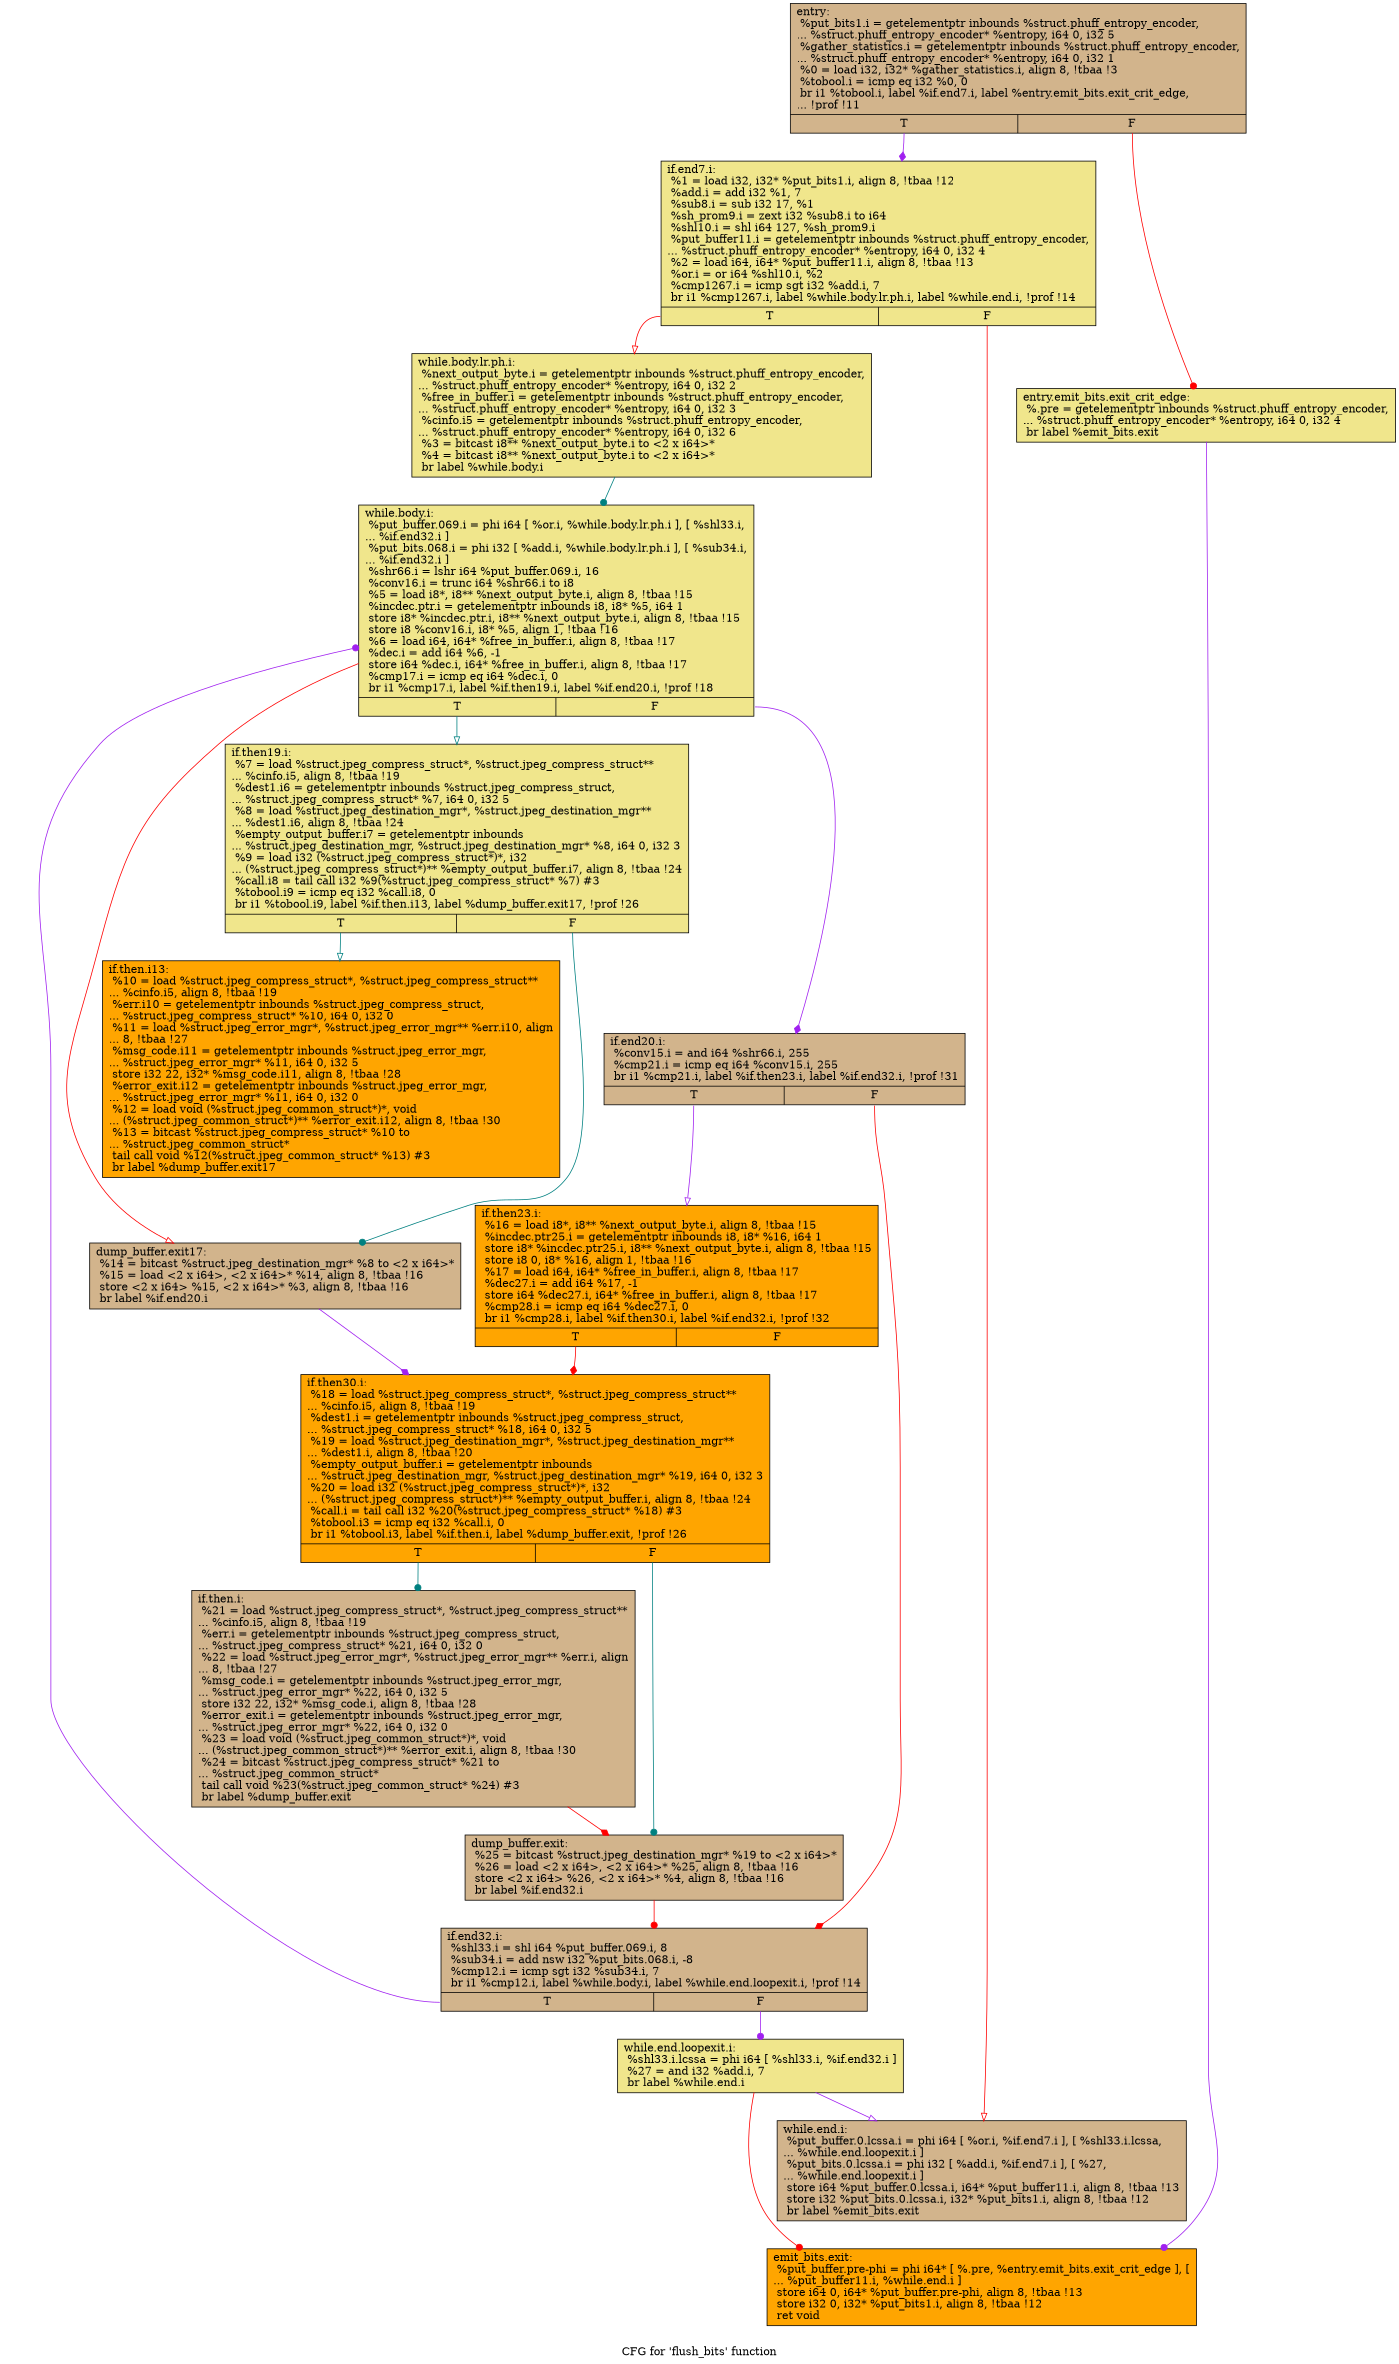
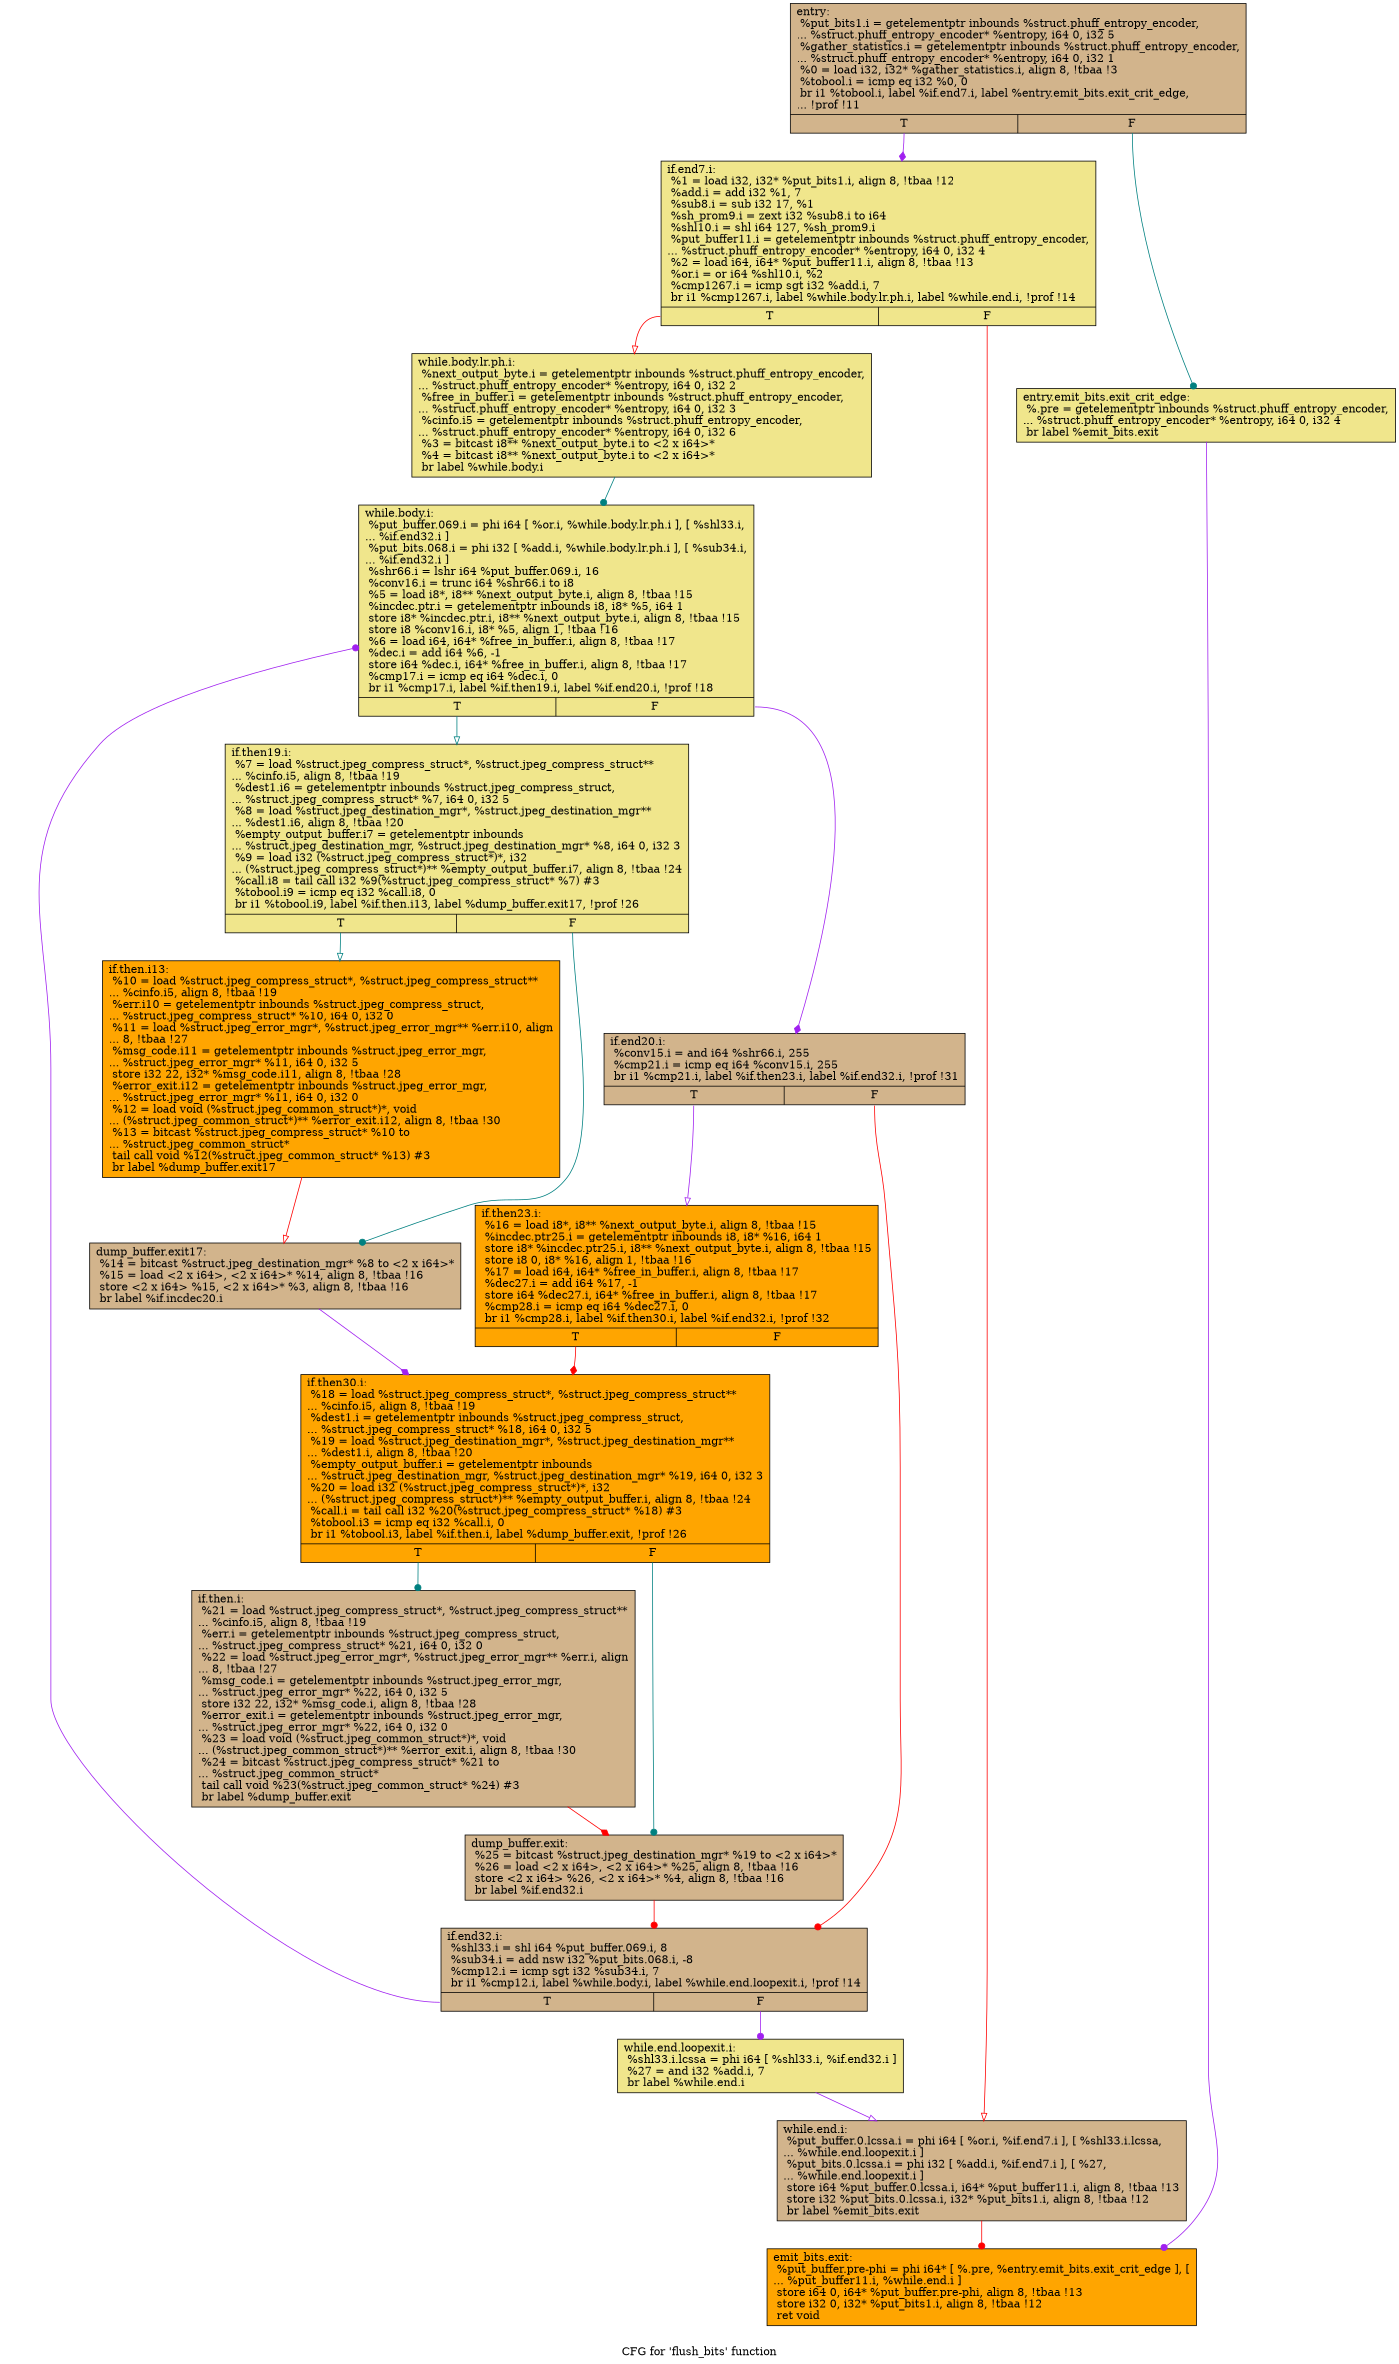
edge "entry:" -> "entry.emit_bits.exit_crit_edge:": color red -> teal
node "if.then19.i:": text "... %dest1.i6, align 8, !tbaa !24" -> "... %dest1.i6, align 8, !tbaa !20"
edge "while.body.i:" -> "dump_buffer.exit17:": now "if.then.i13:" -> "dump_buffer.exit17:"
node "dump_buffer.exit17:": text "br label %if.end20.i" -> "br label %if.incdec20.i"
edge "if.end20.i:" -> "if.end32.i:": arrowhead diamond -> dot
edge "while.end.loopexit.i:" -> "emit_bits.exit:": now "while.end.i:" -> "emit_bits.exit:"
